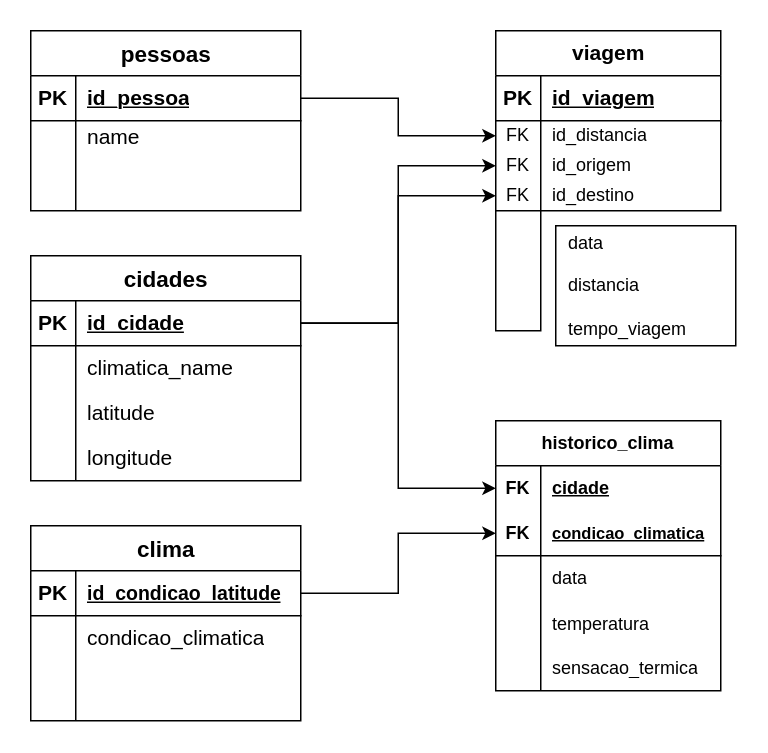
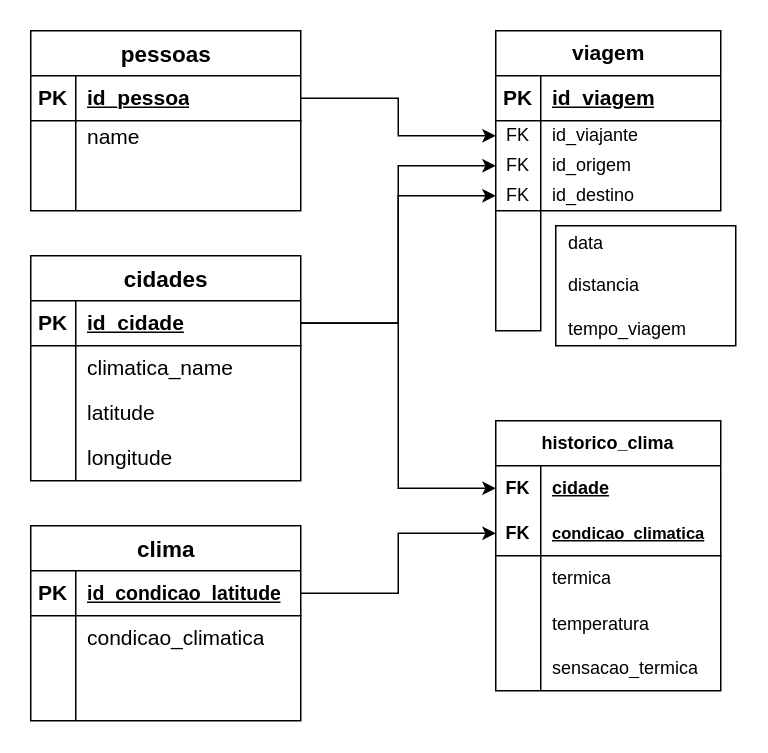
node "id_distancia": label "id_distancia" -> "id_viajante"
node "data": label "data" -> "termica"
